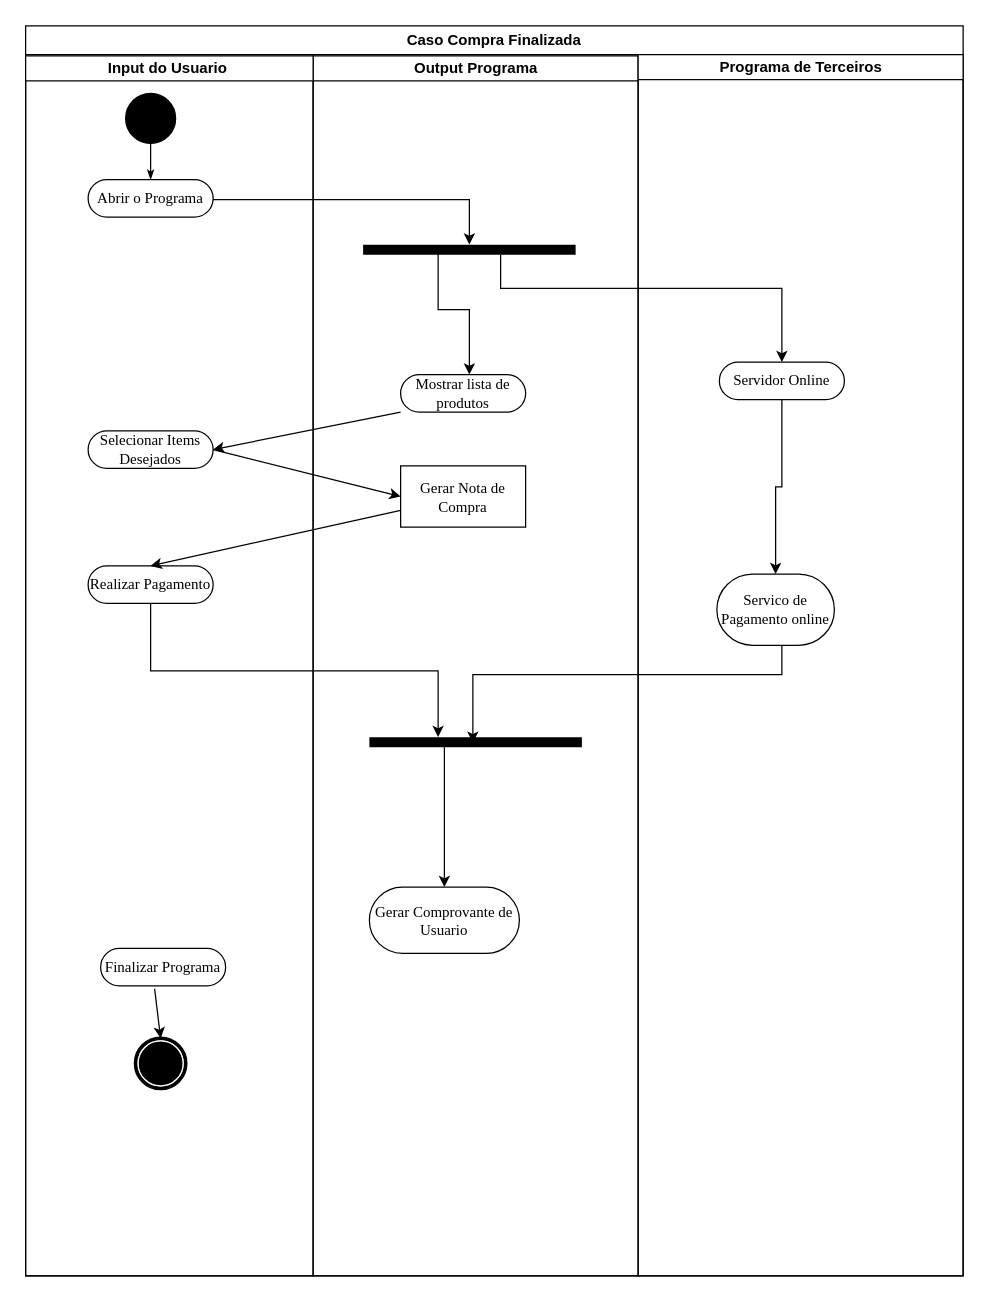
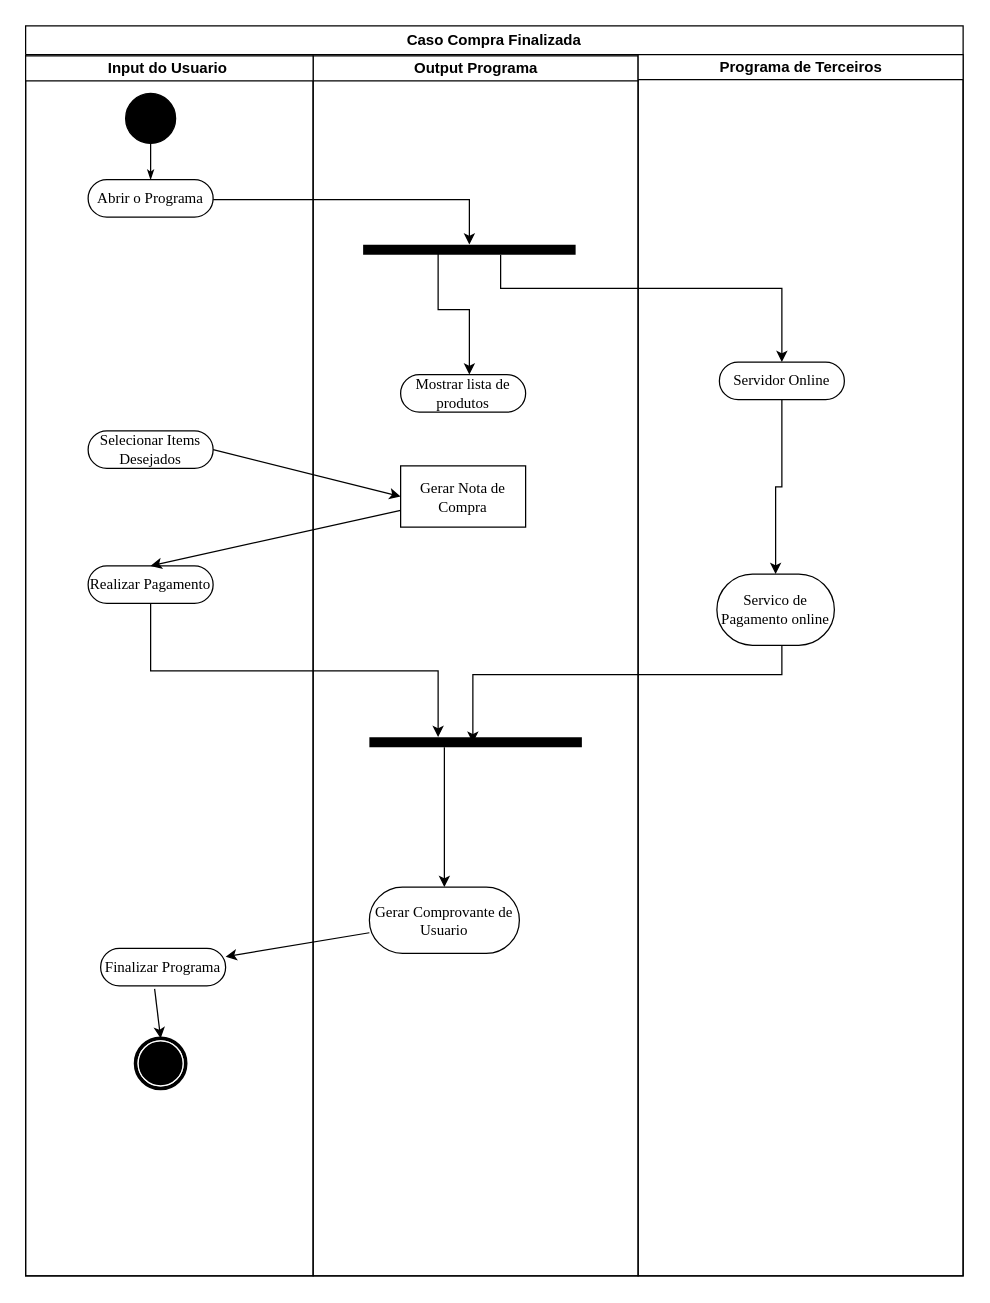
edge "Mostrar lista de produtos" -> "Selecionar Items Desejados": removed
edge "Gerar Comprovante de Usuario" -> "Finalizar Programa": added
